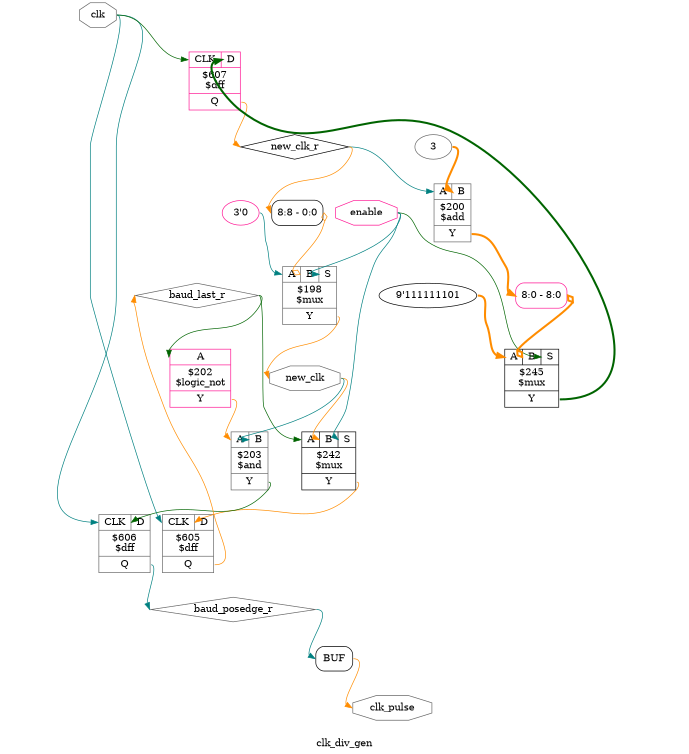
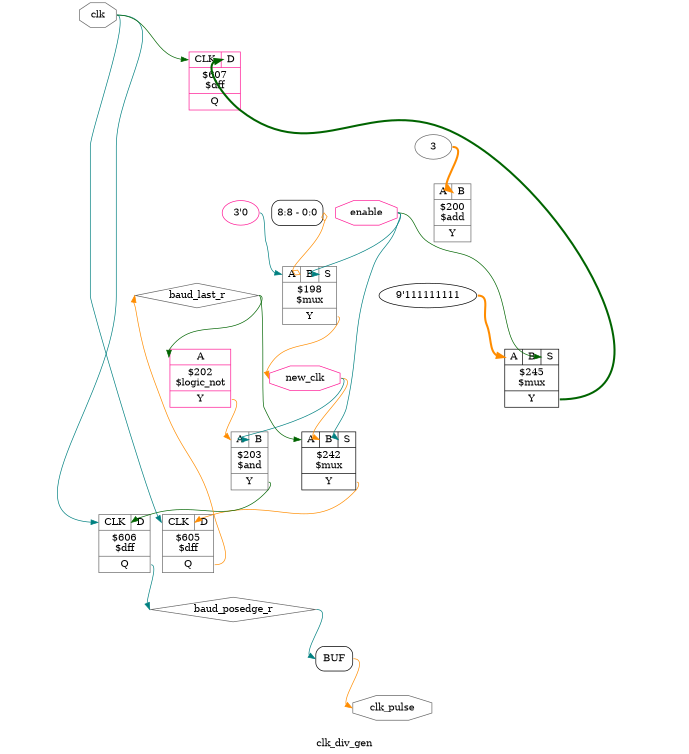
node "new_clk_r": removed
node "9'111111101": label "9'111111101" -> "9'111111111"
node "8:0 - 8:0": removed
node "new_clk": color gray40 -> deeppink
